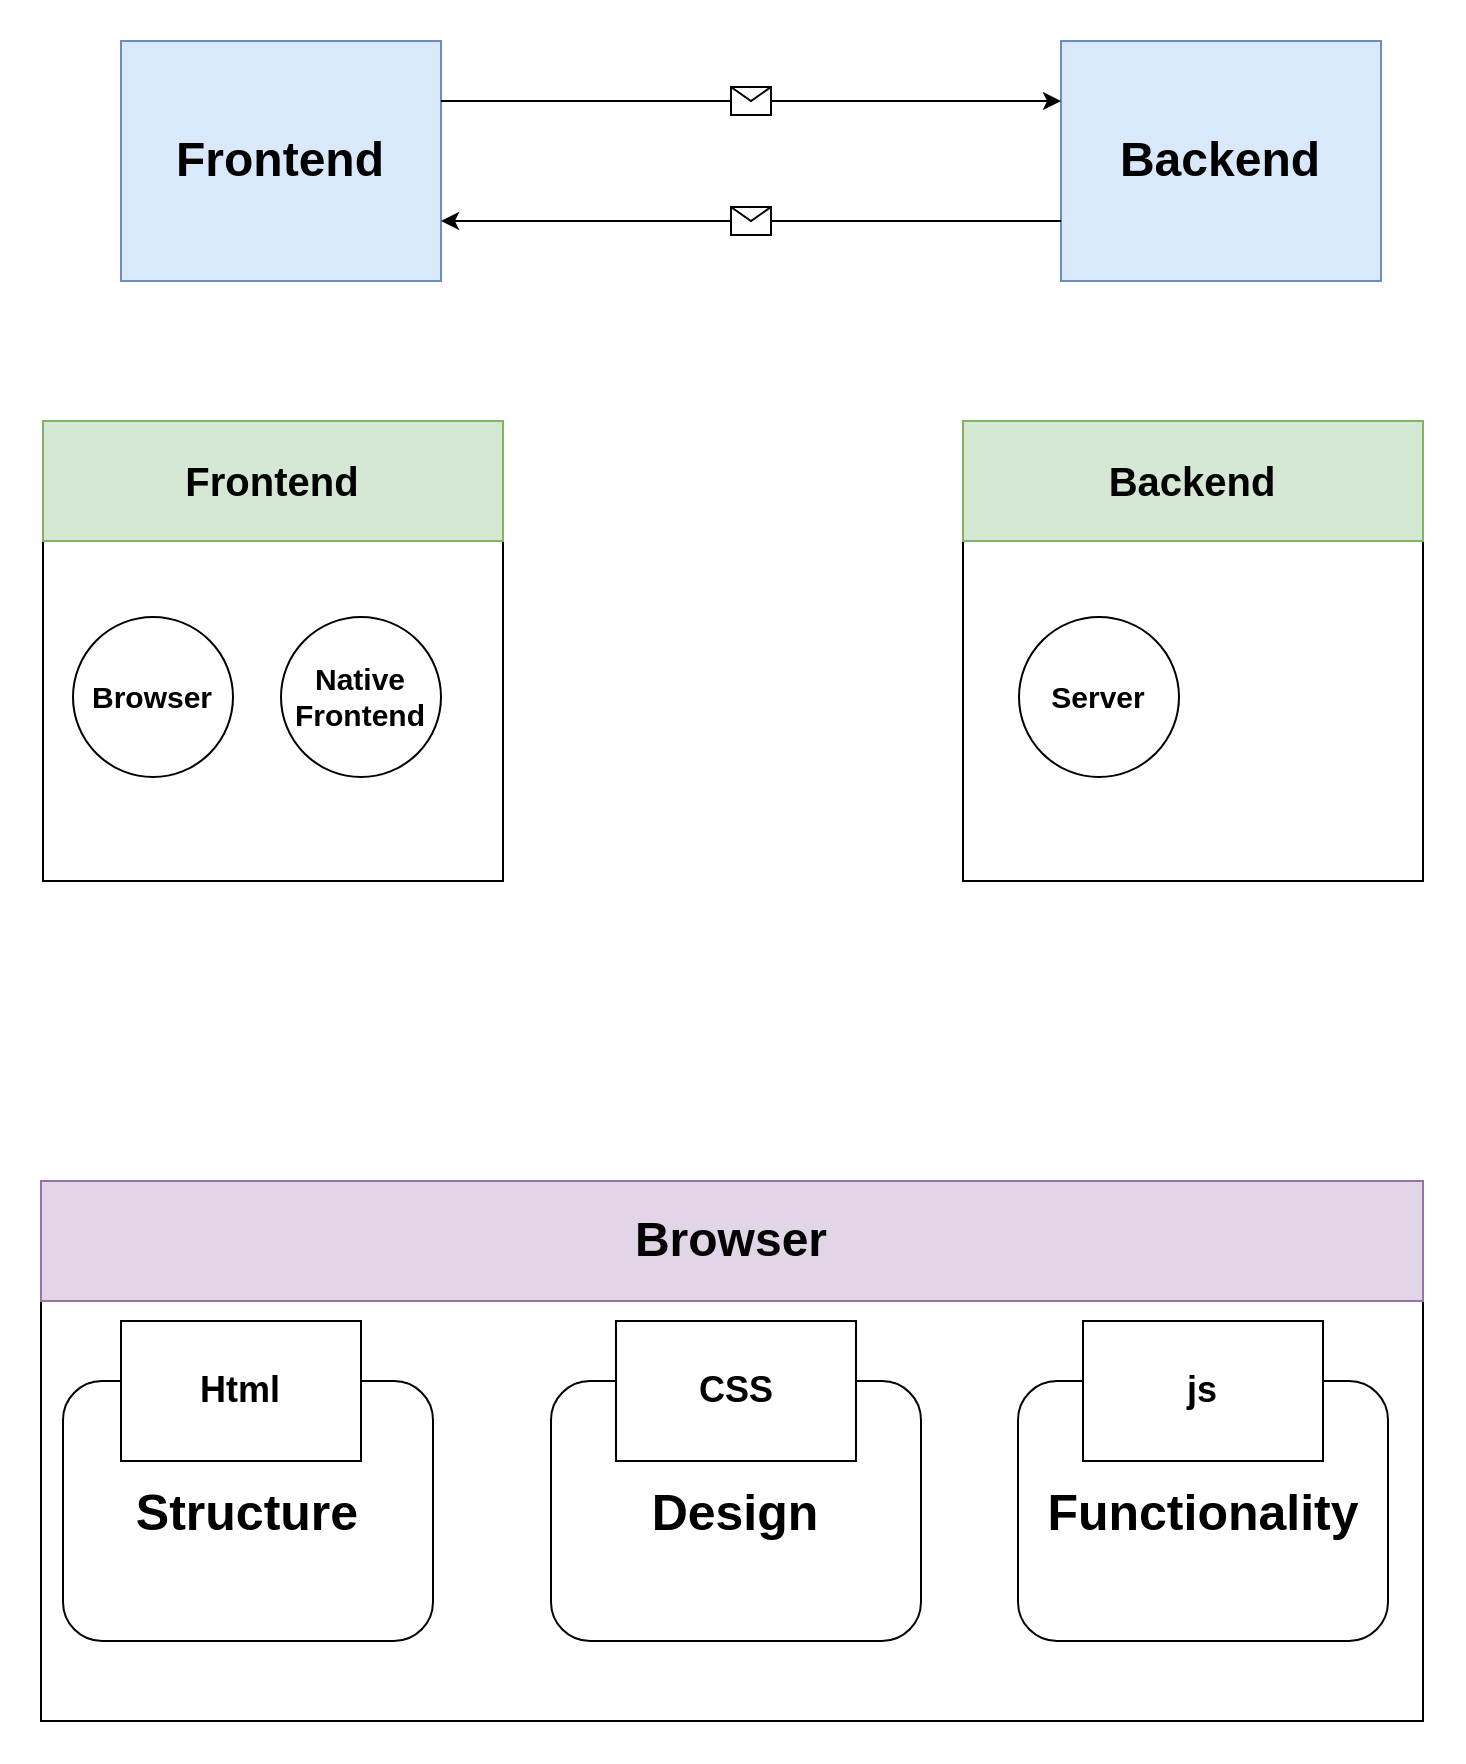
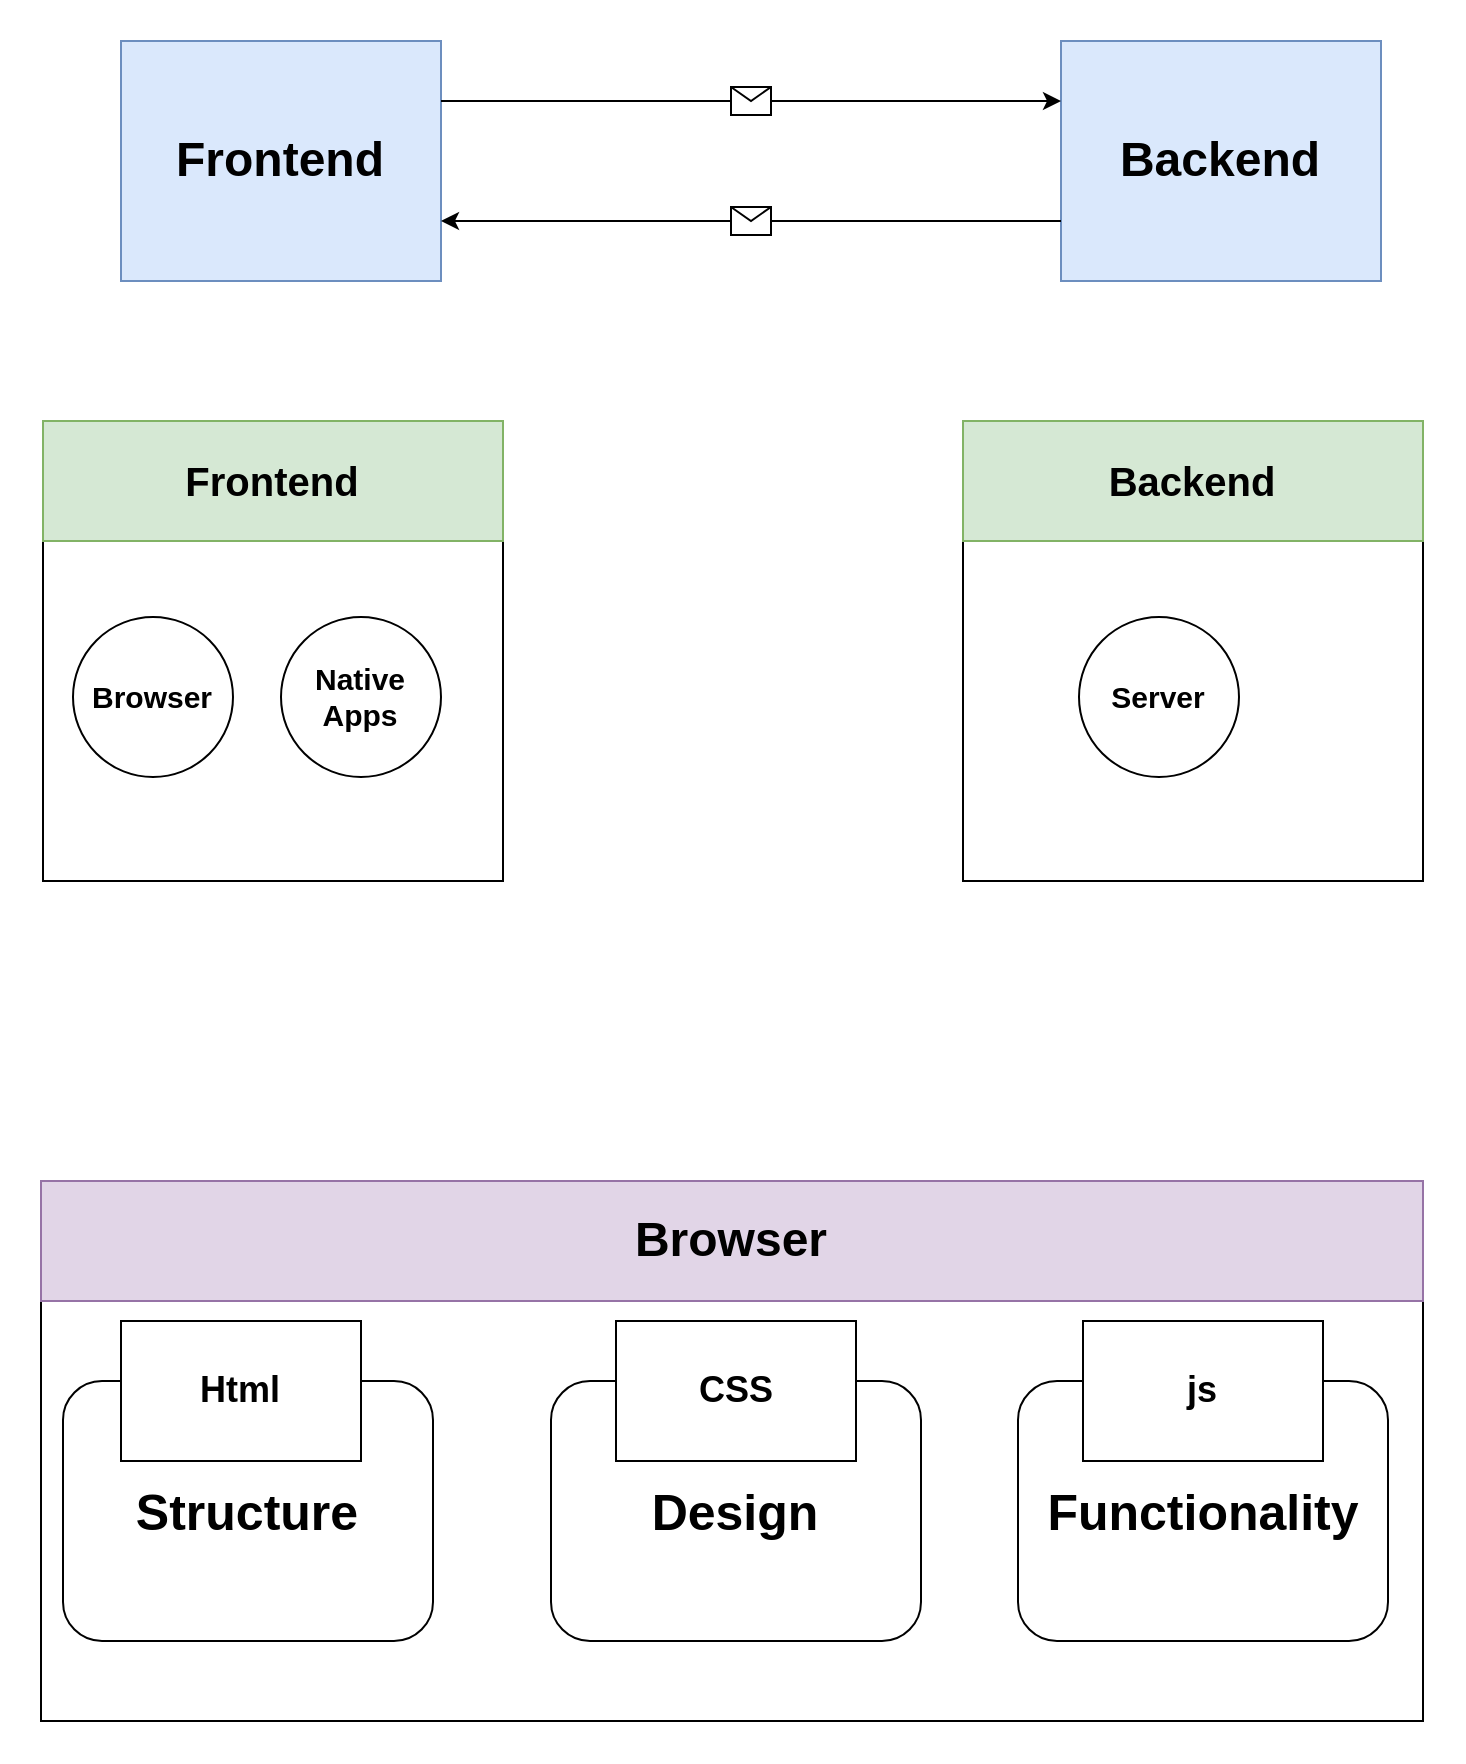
node "Native Frontend": label "Native Frontend" -> "Native Apps"
node "Server": moved (1099, 697) -> (1159, 697)
